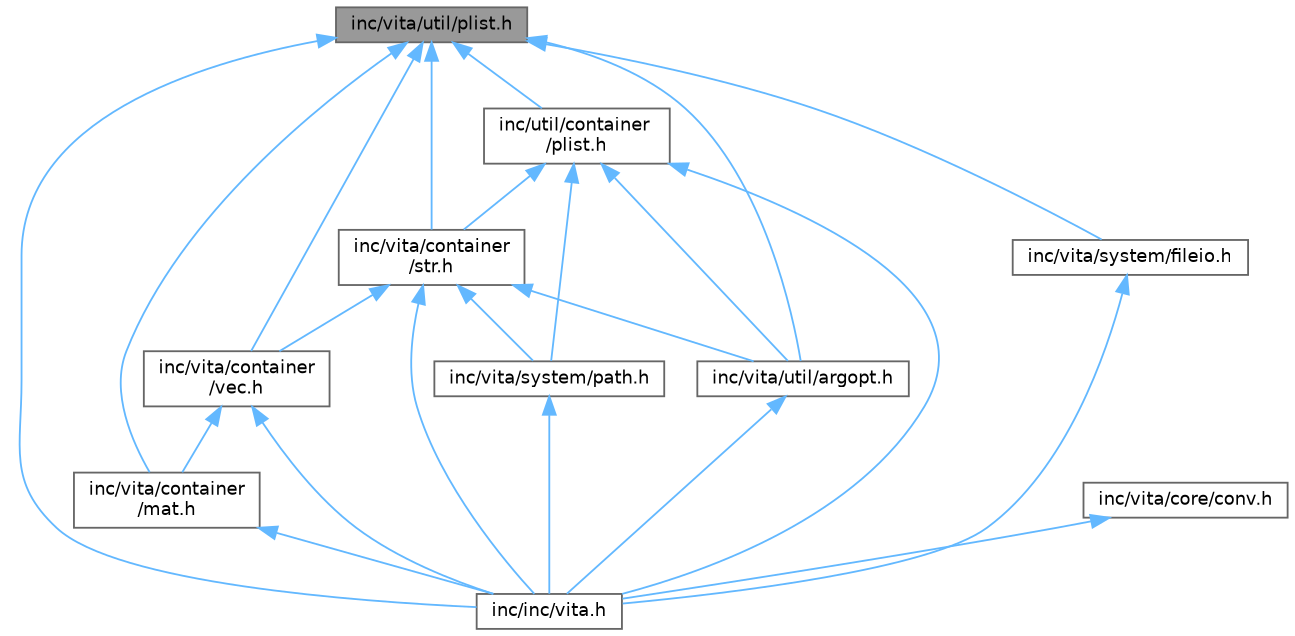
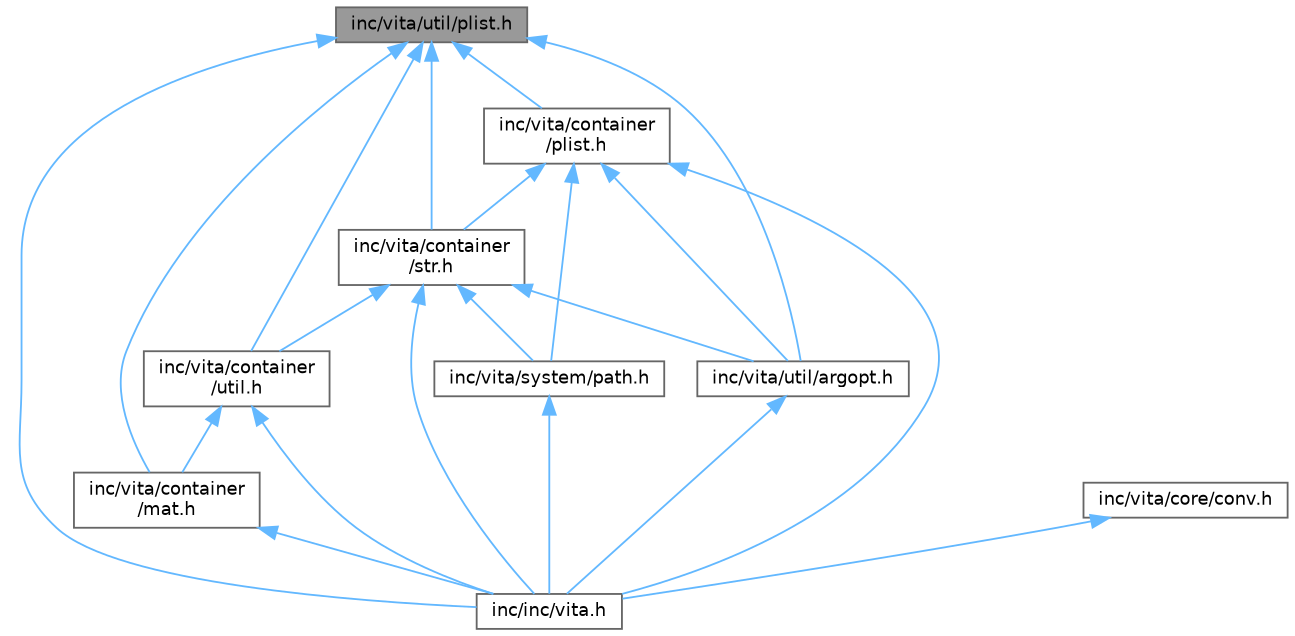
node "inc/util/container /plist.h": label "inc/util/container /plist.h" -> "inc/vita/container /plist.h"
node "inc/vita/system/fileio.h": removed
node "inc/vita/container /vec.h": label "inc/vita/container /vec.h" -> "inc/vita/container /util.h"
